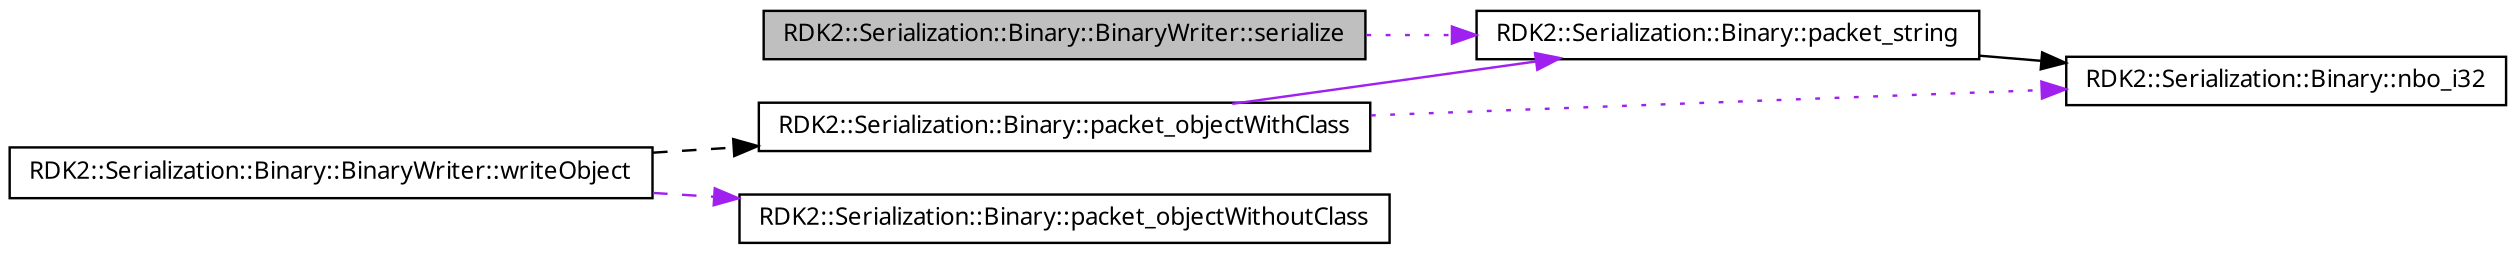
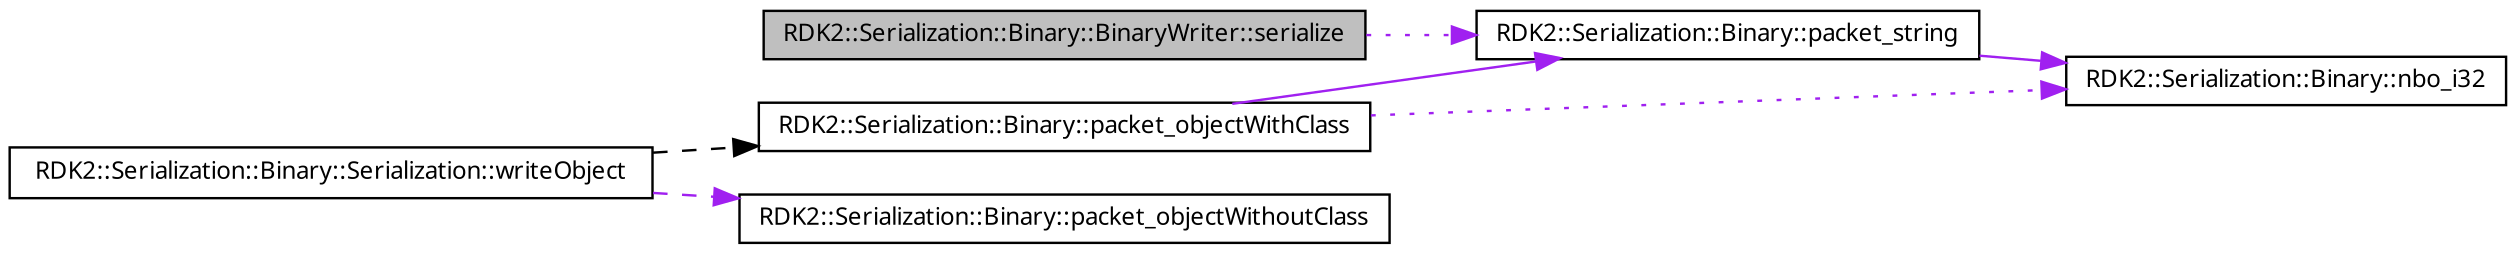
edge "RDK2::Serialization::Binary::packet_string" -> "RDK2::Serialization::Binary::nbo_i32": color black -> purple
node "RDK2::Serialization::Binary::BinaryWriter::writeObject": label "RDK2::Serialization::Binary::BinaryWriter::writeObject" -> "RDK2::Serialization::Binary::Serialization::writeObject"
